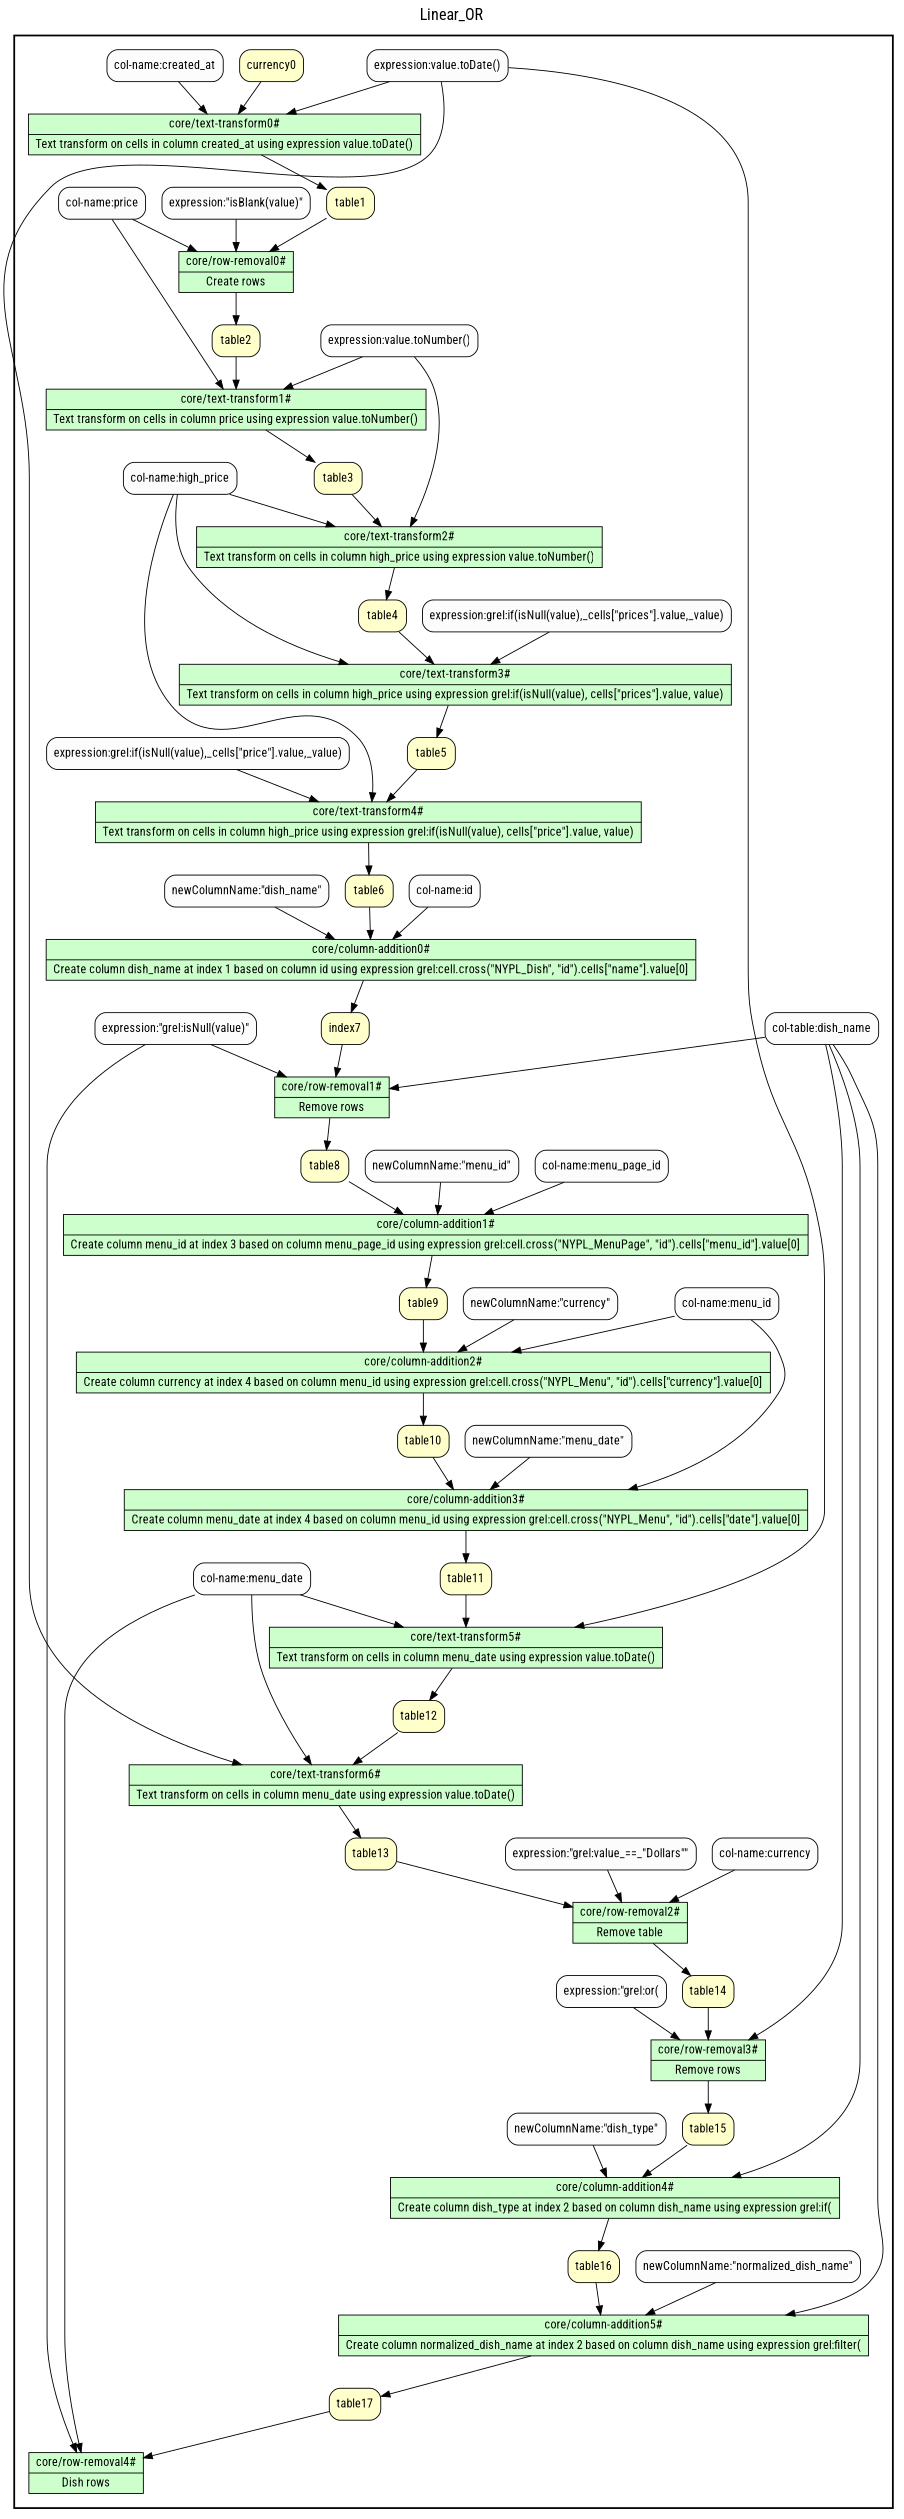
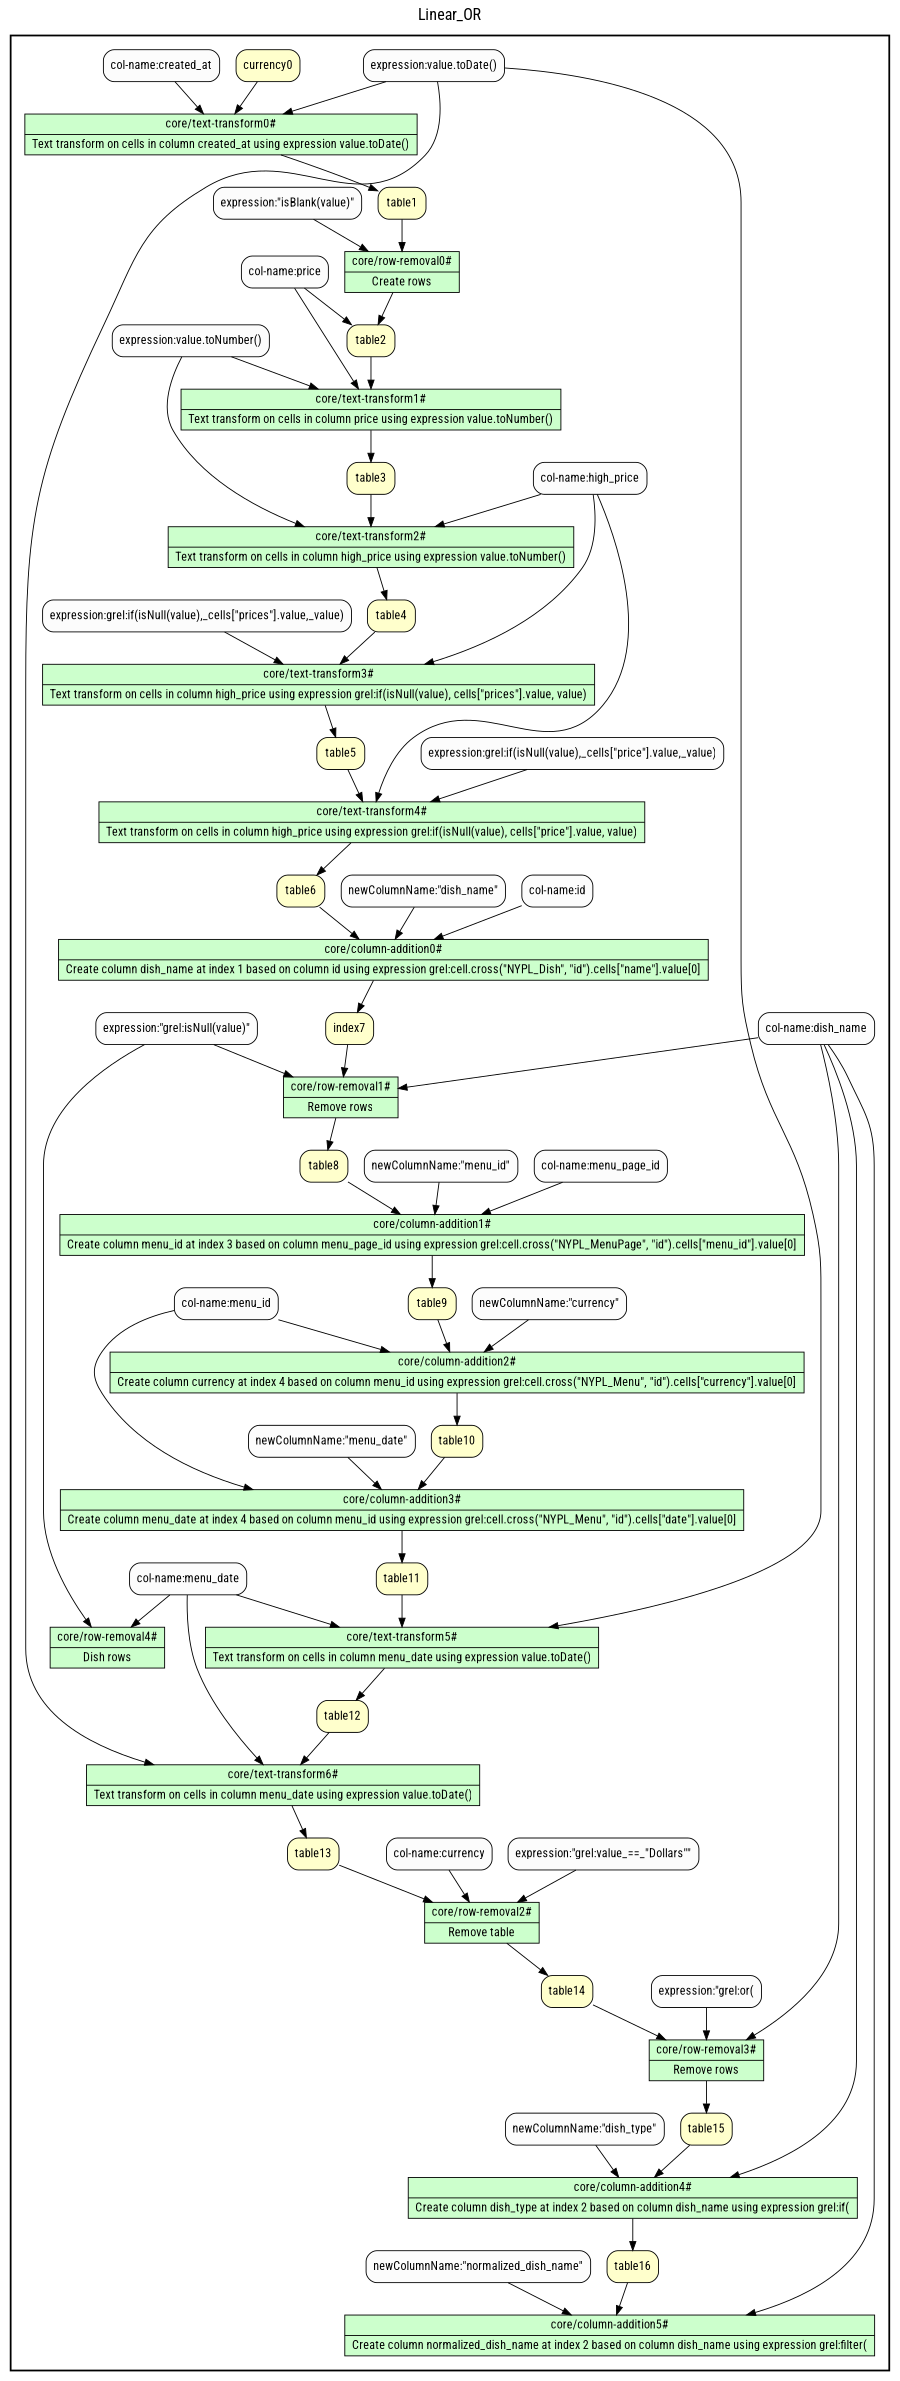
edge "col-name:price" -> "core/row-removal0#": now "col-name:price" -> "table2"
node "col-table:dish_name": label "col-table:dish_name" -> "col-name:dish_name"
node "table17": removed
